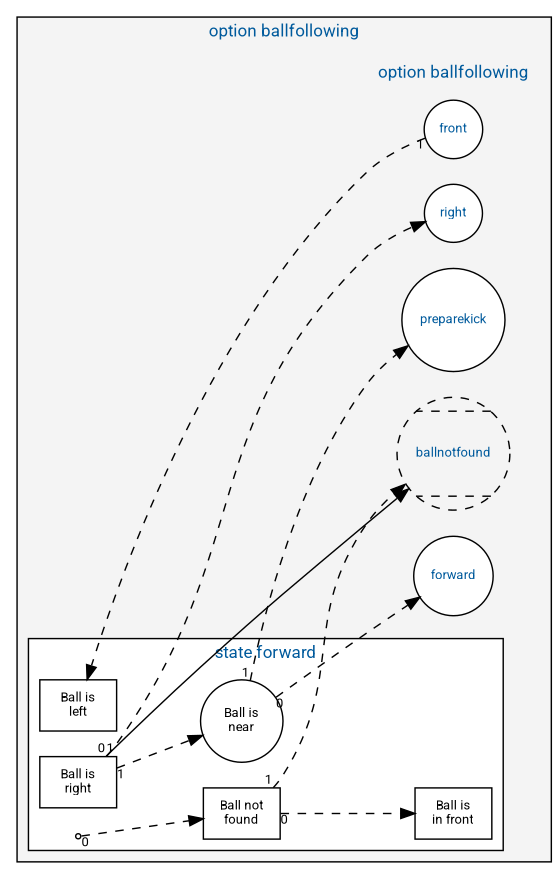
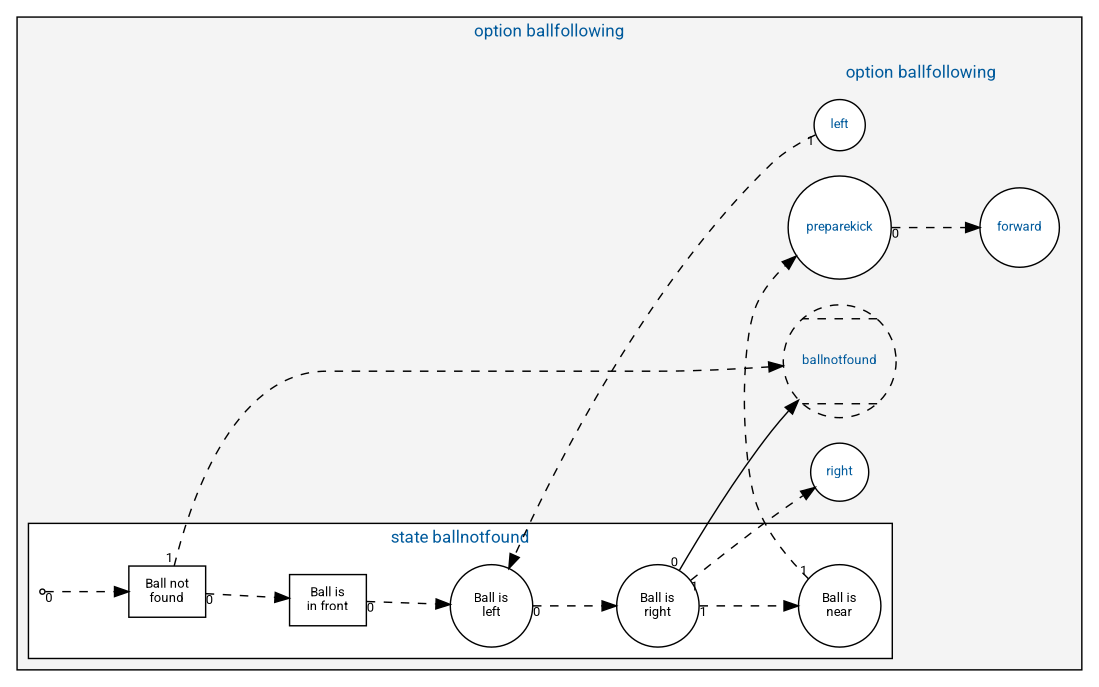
node "front": label "front" -> "left"
edge "Ball is in front" -> "Ball is left": added
edge "Ball is left" -> "Ball is right": added
edge "Ball is near" -> "forward": now "preparekick" -> "forward"
cluster "state forward": label "state forward" -> "state ballnotfound"
node "Ball is left": shape box -> circle
node "Ball is right": shape box -> circle
